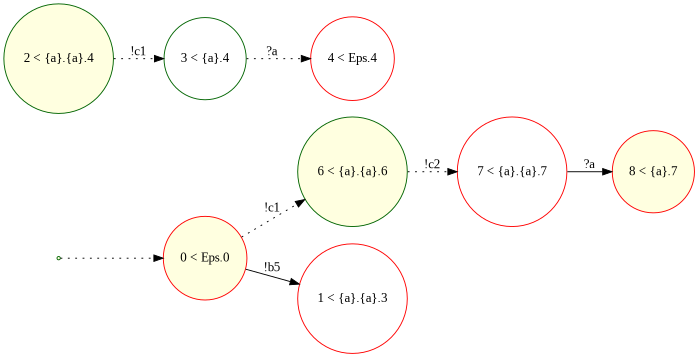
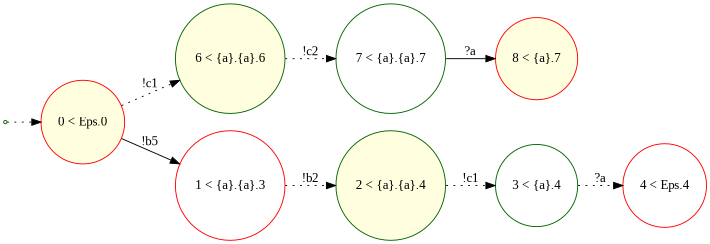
node "7 < {a}.{a}.7": color red -> darkgreen
edge "1 < {a}.{a}.3" -> "2 < {a}.{a}.4": added, label "!b2"
